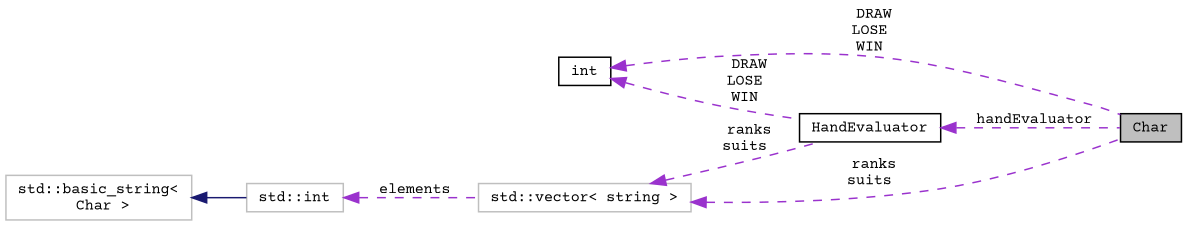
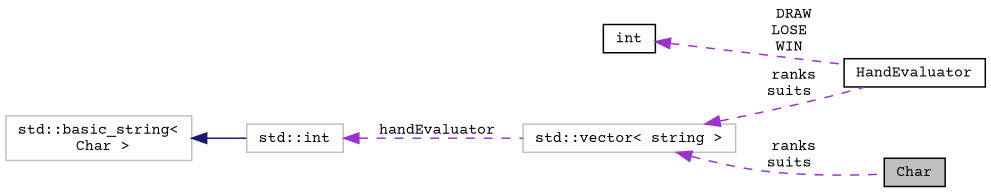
edge "Char" -> "int": removed, label "DRAW LOSE WIN"
edge "Char" -> "HandEvaluator": removed, label "handEvaluator"
edge "std::vector< string >" -> "std::int": label " elements" -> " handEvaluator"
